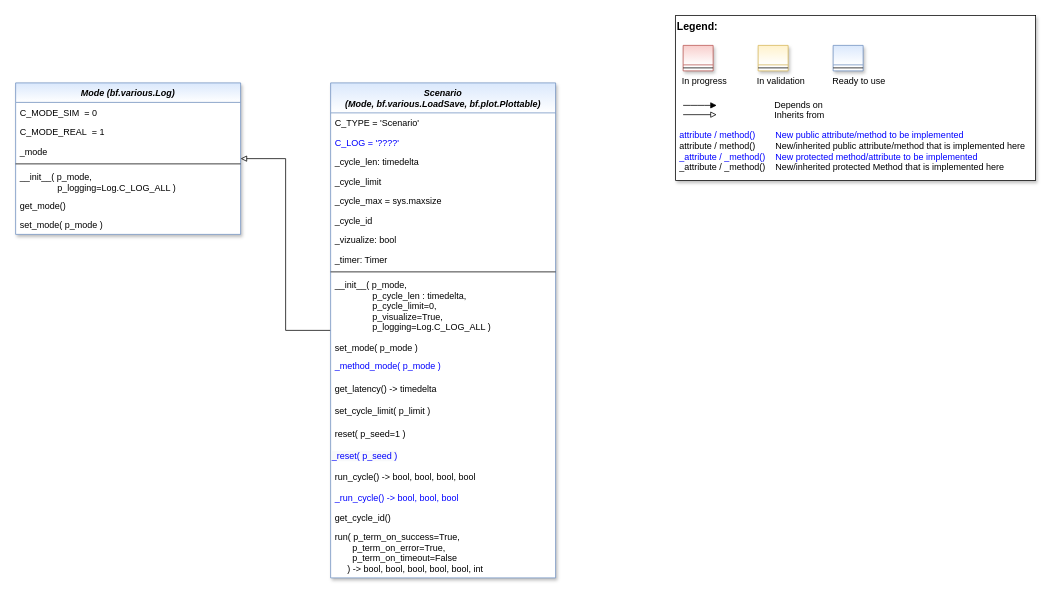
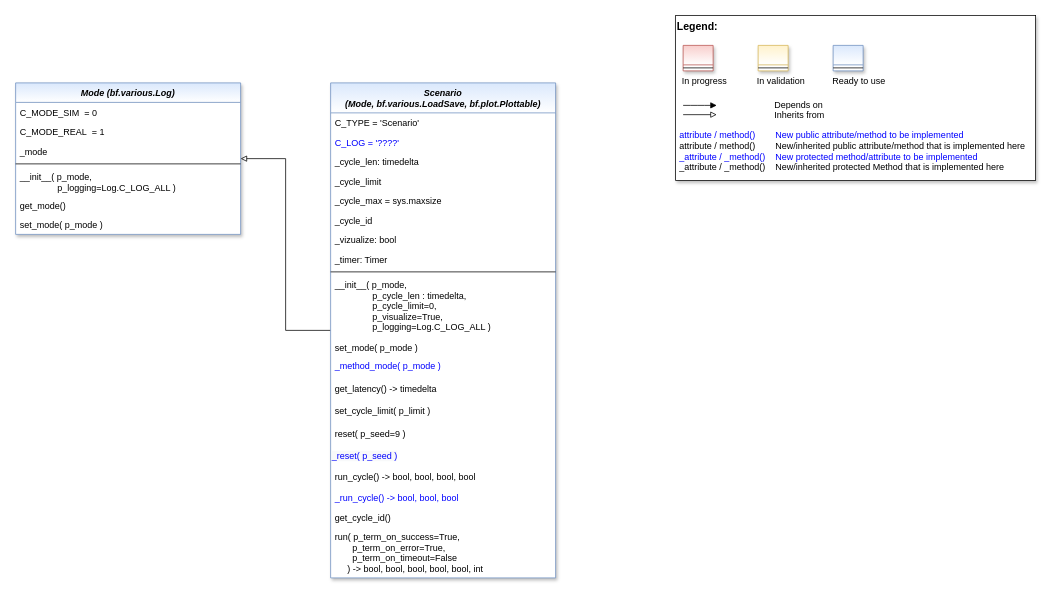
node "reset( p_seed=1 )": label "reset( p_seed=1 )" -> "reset( p_seed=9 )"
